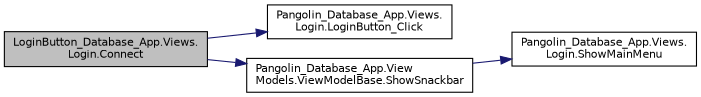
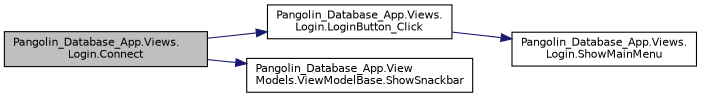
node "LoginButton_Database_App.Views. Login.Connect": label "LoginButton_Database_App.Views. Login.Connect" -> "Pangolin_Database_App.Views. Login.Connect"
edge "Pangolin_Database_App.View Models.ViewModelBase.ShowSnackbar" -> "Pangolin_Database_App.Views. Login.ShowMainMenu": now "Pangolin_Database_App.Views. Login.LoginButton_Click" -> "Pangolin_Database_App.Views. Login.ShowMainMenu"
